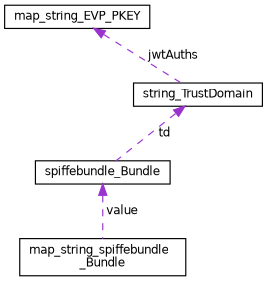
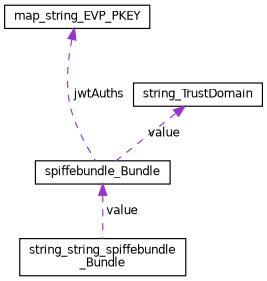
edge "string_TrustDomain" -> "map_string_EVP_PKEY": now "spiffebundle_Bundle" -> "map_string_EVP_PKEY"
edge "spiffebundle_Bundle" -> "string_TrustDomain": label " td" -> " value"
node "map_string_spiffebundle _Bundle": label "map_string_spiffebundle _Bundle" -> "string_string_spiffebundle _Bundle"
